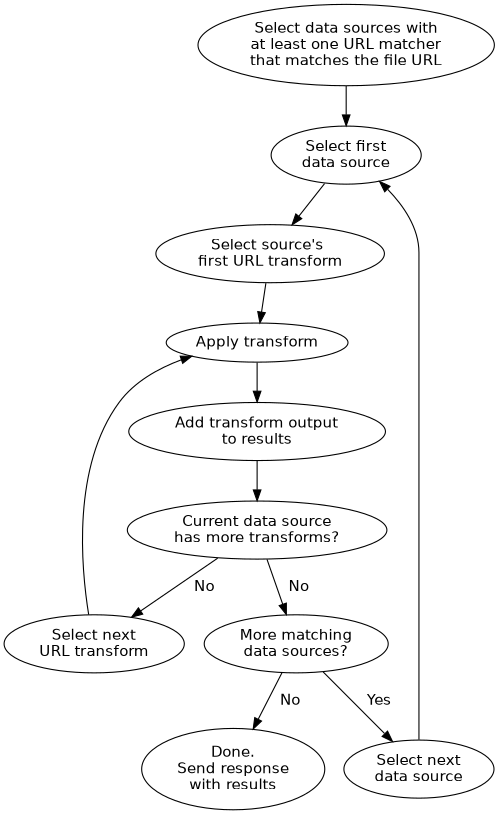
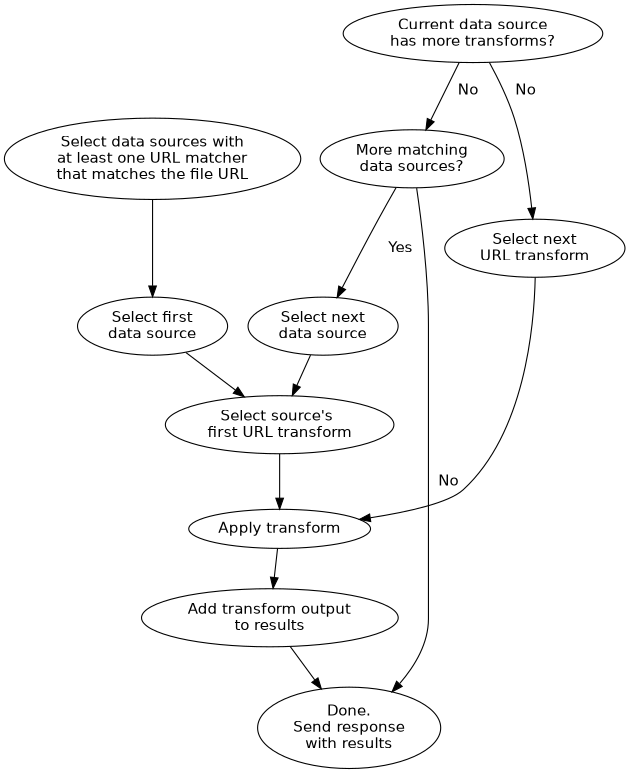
edge "Select next data source" -> "Select first data source": now "Select next data source" -> "Select source's first URL transform"
edge "Add transform output to results" -> "Current data source has more transforms?": now "Add transform output to results" -> "Done. Send response with results"
